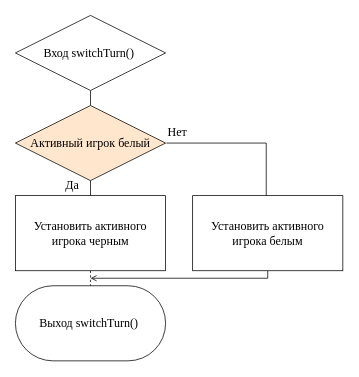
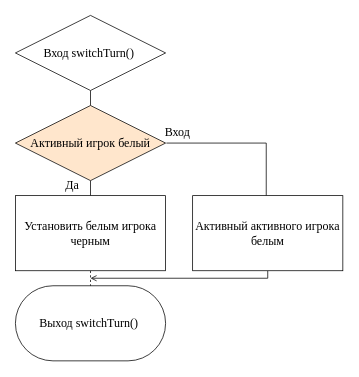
node "Нет": label "Нет" -> "Вход"
node "Установить активного игрока черным": label "Установить активного игрока черным" -> "Установить белым игрока черным"
node "Установить активного игрока белым": label "Установить активного игрока белым" -> "Активный активного игрока белым"
